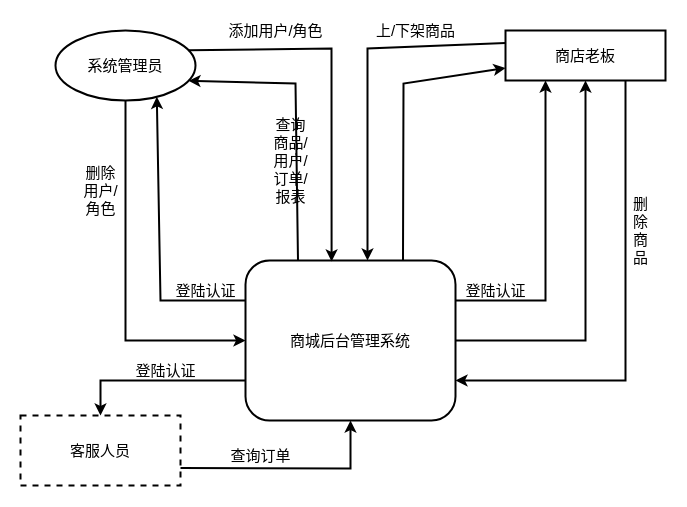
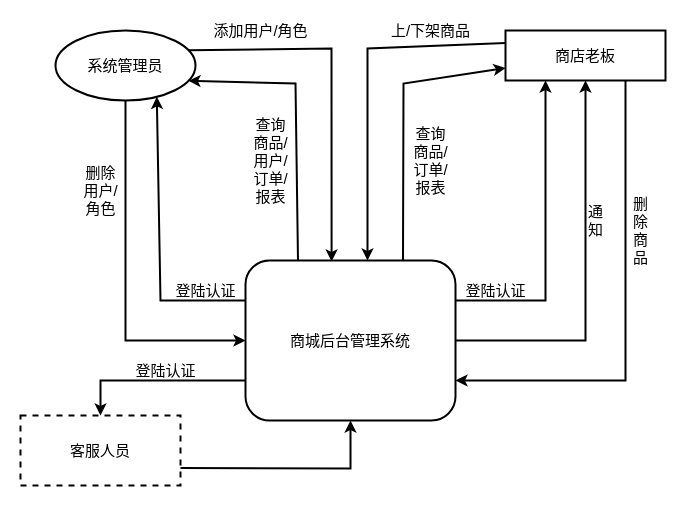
node "添加用户/角色": moved (276, 31) -> (261, 31)
node "上/下架商品": moved (416, 31) -> (431, 31)
node "查询 商品/ 用户/ 订单/ 报表": moved (291, 161) -> (271, 161)
node "查询 商品/ 订单/ 报表": added
node "通 知": added
node "查询订单": removed
